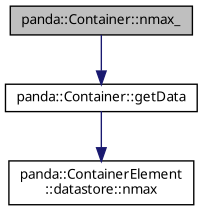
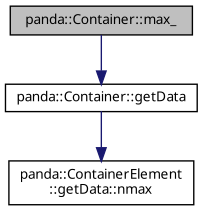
node "panda::Container::nmax_": label "panda::Container::nmax_" -> "panda::Container::max_"
node "panda::ContainerElement ::datastore::nmax": label "panda::ContainerElement ::datastore::nmax" -> "panda::ContainerElement ::getData::nmax"
